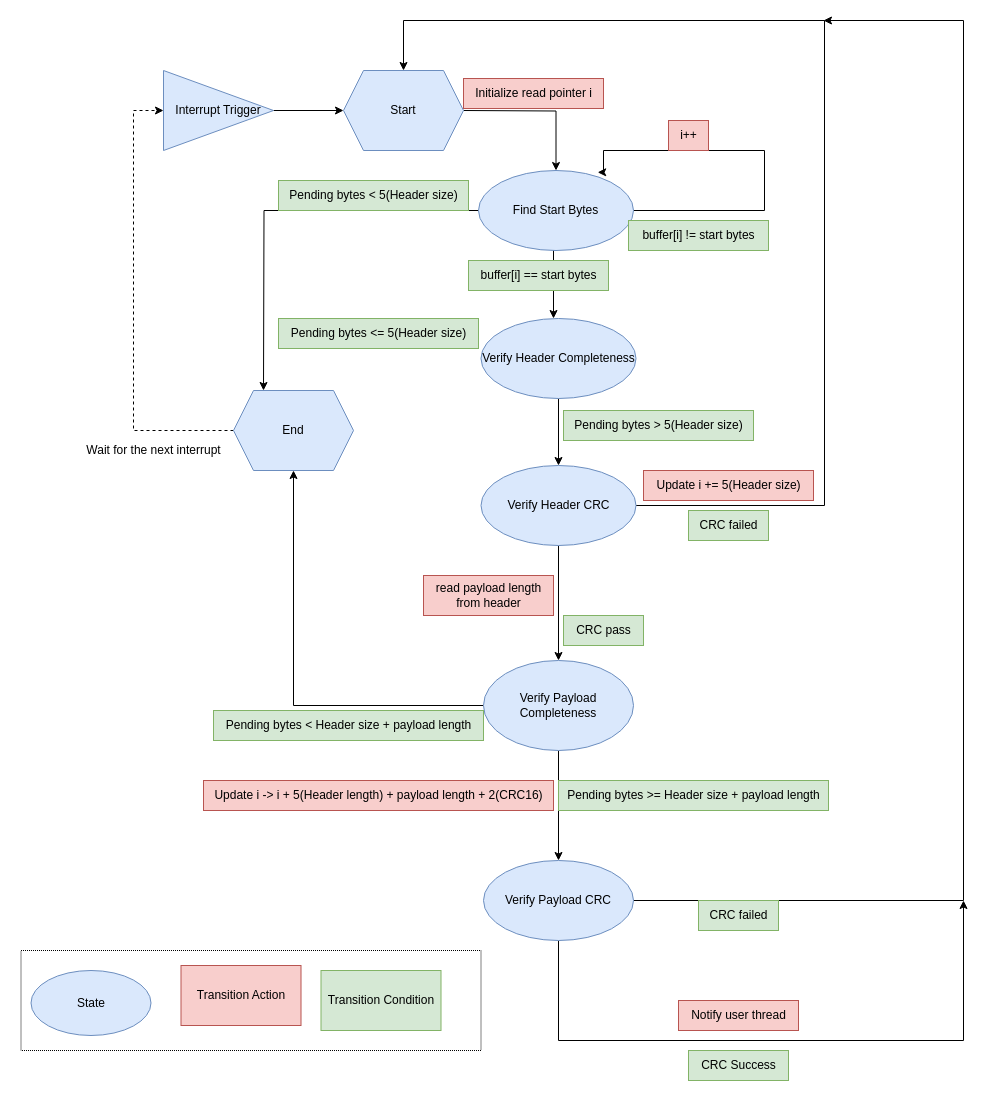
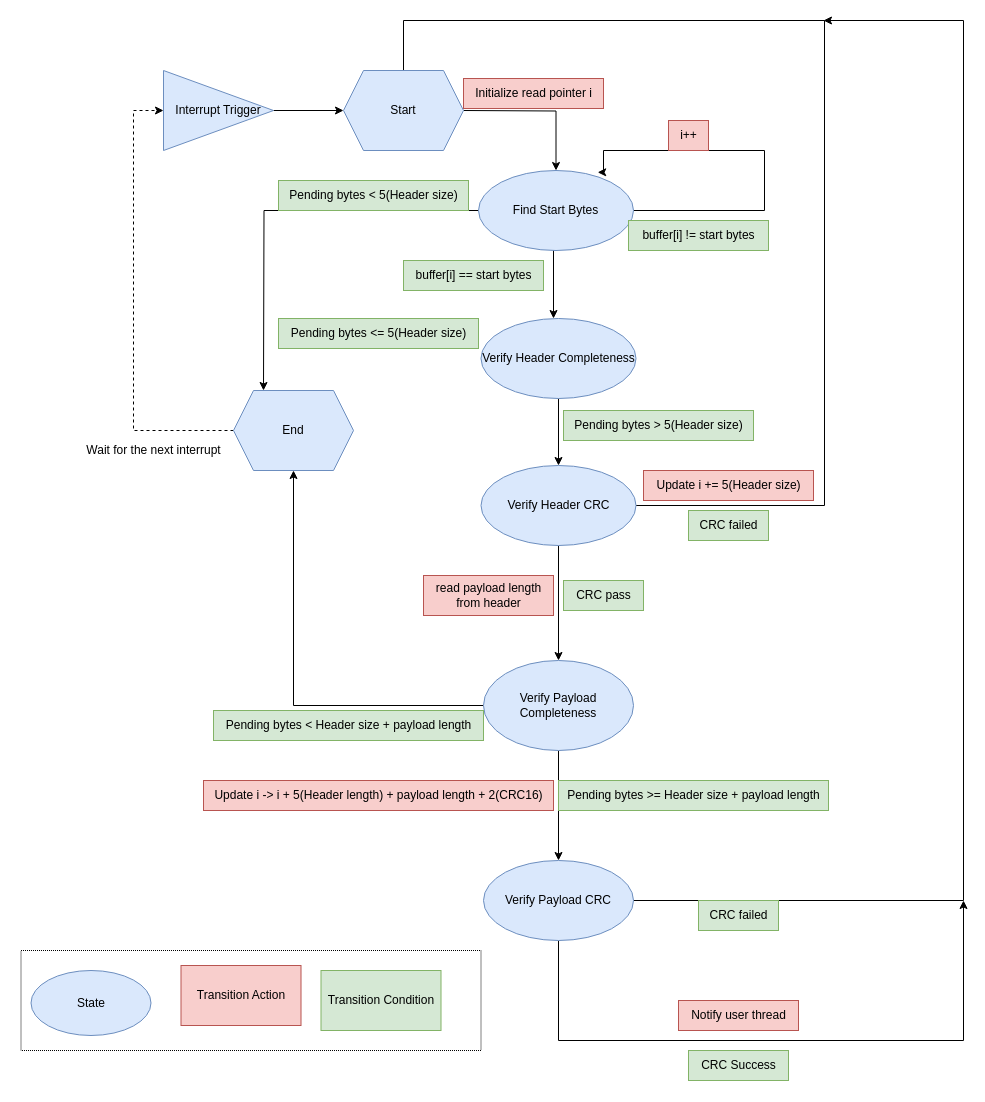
edge "Verify Header CRC" -> "Start": arrowhead classic -> none
node "buffer[i] == start bytes": moved (539, 276) -> (474, 276)
node "CRC pass": moved (604, 631) -> (604, 596)
